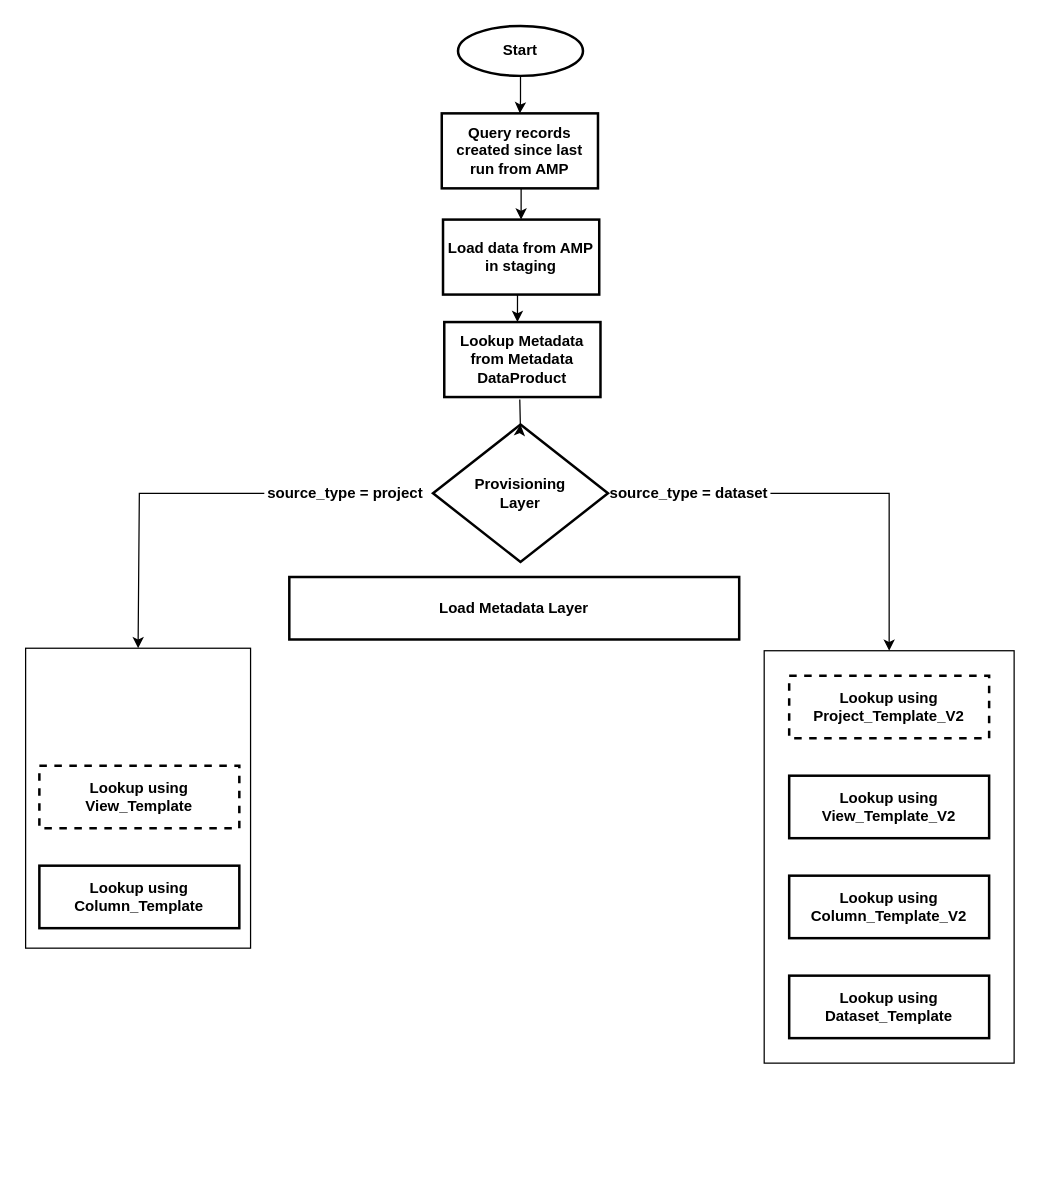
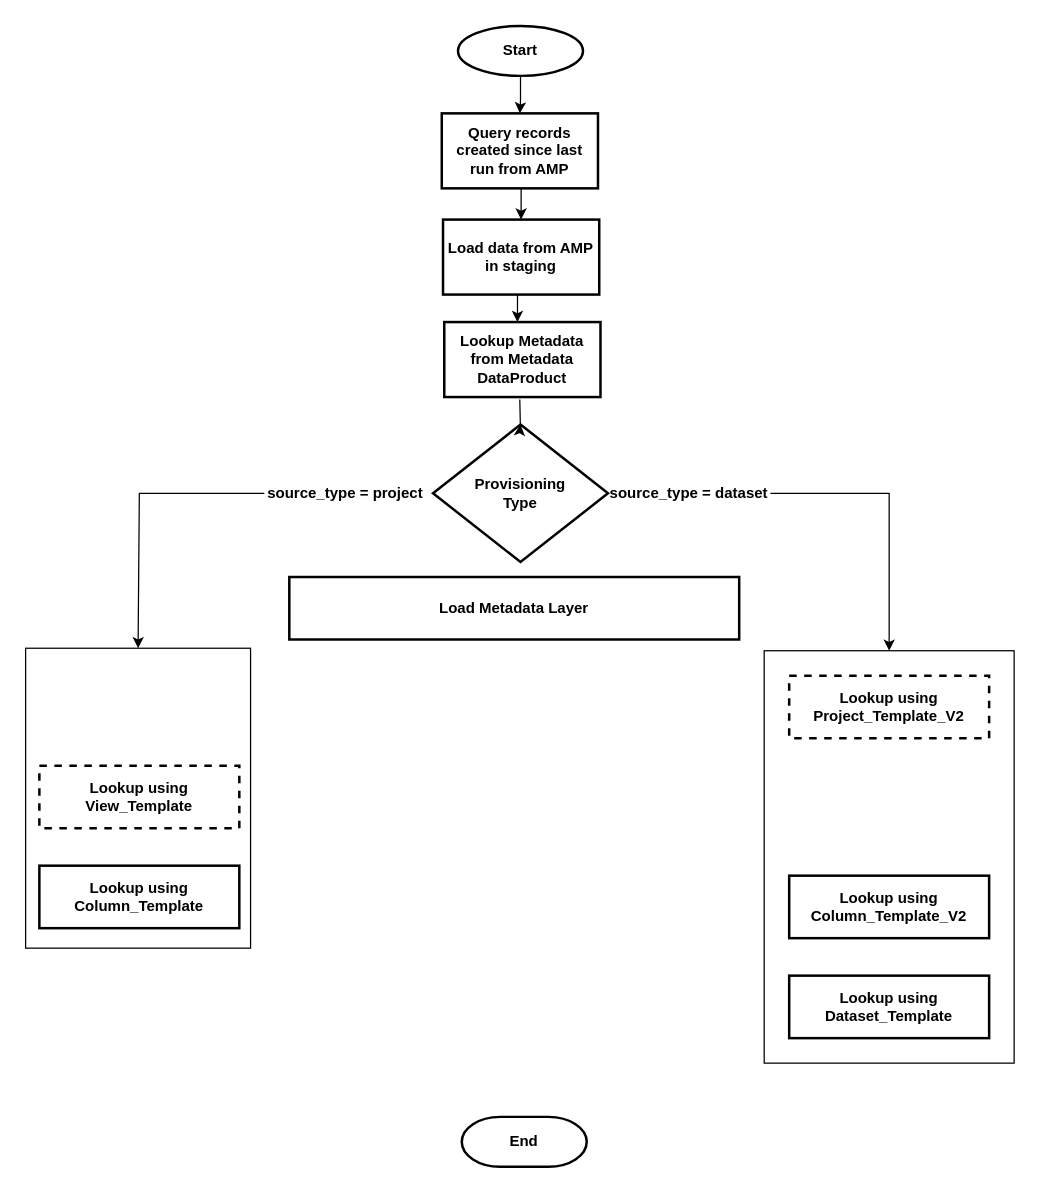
node "Provisioning Layer": label "Provisioning Layer" -> "Provisioning Type"
node "Lookup using View_Template_V2": removed
node "End": added
